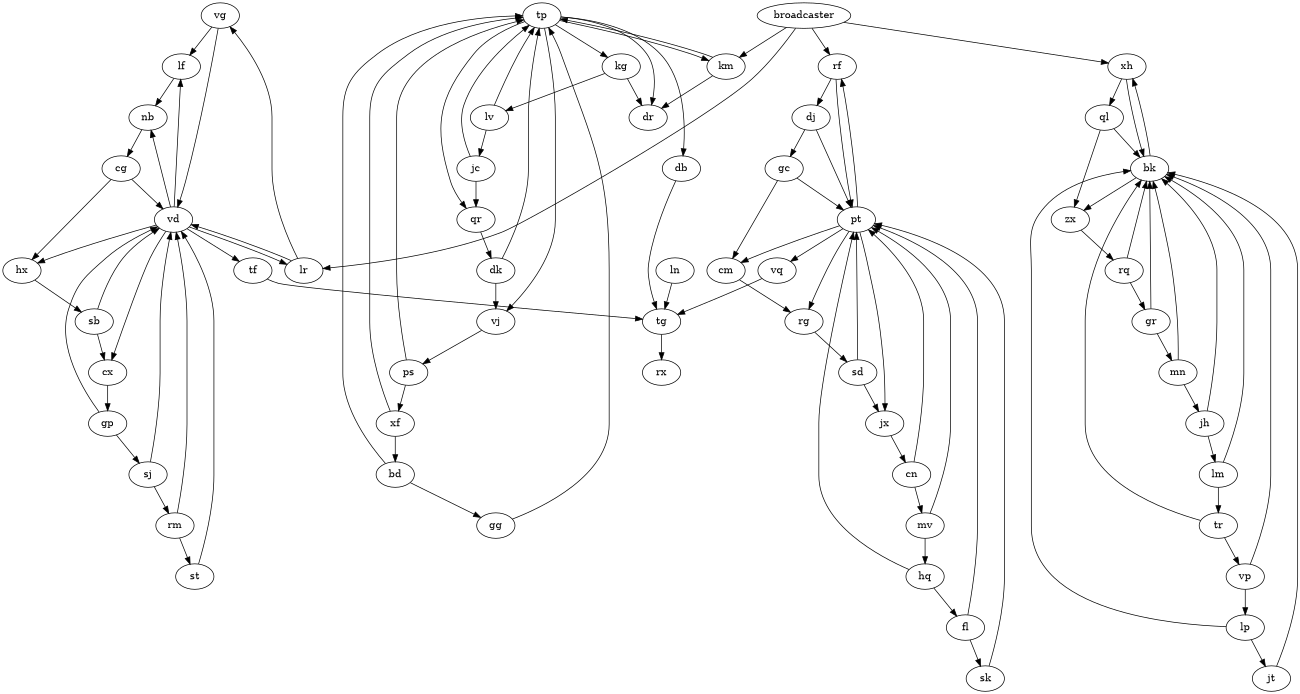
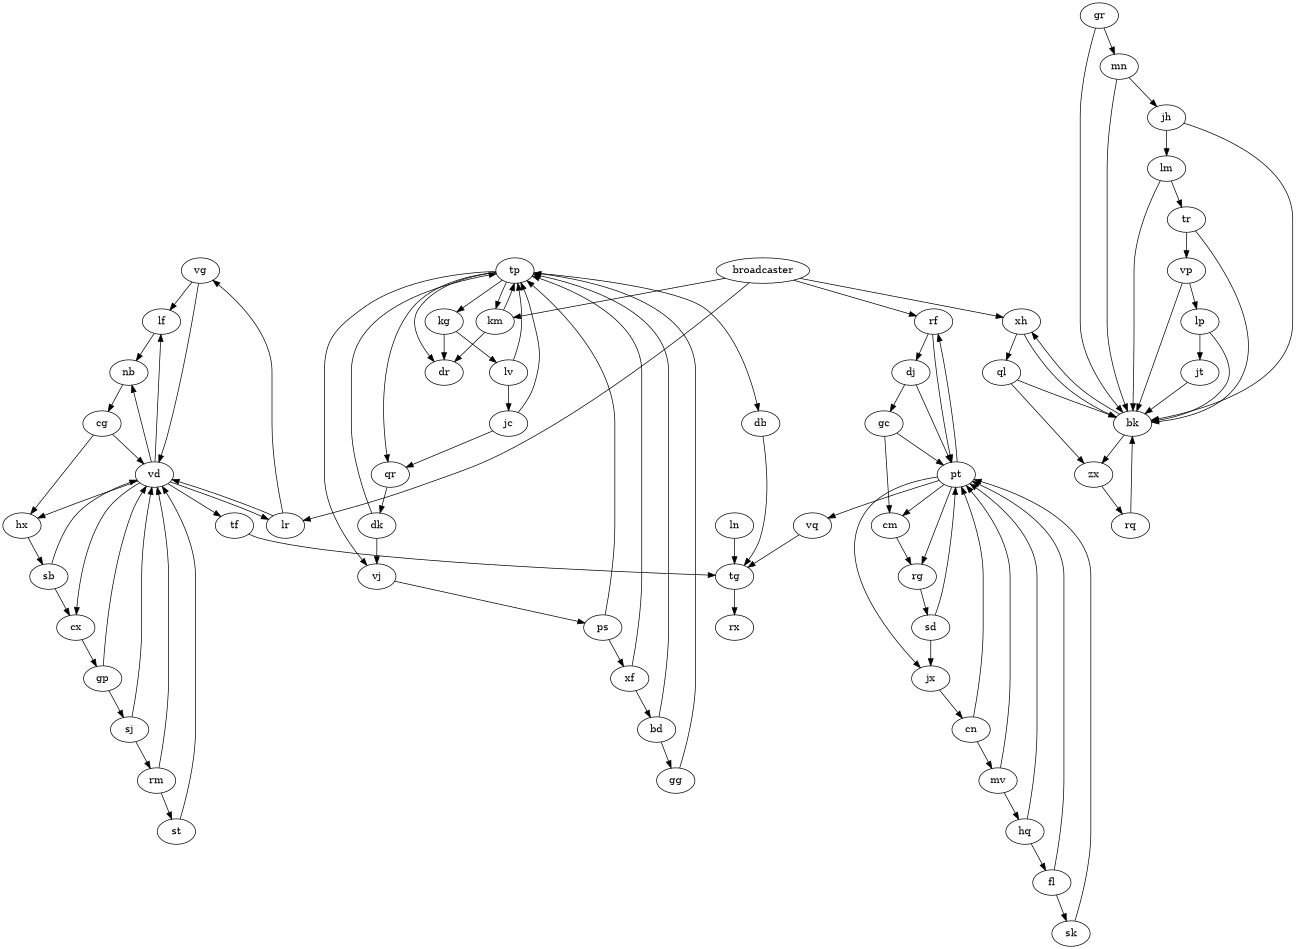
edge "rq" -> "gr": removed
